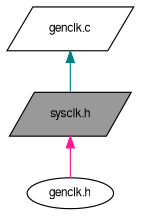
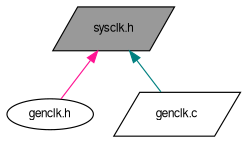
edge "sysclk.h" -> "genclk.c": reversed
